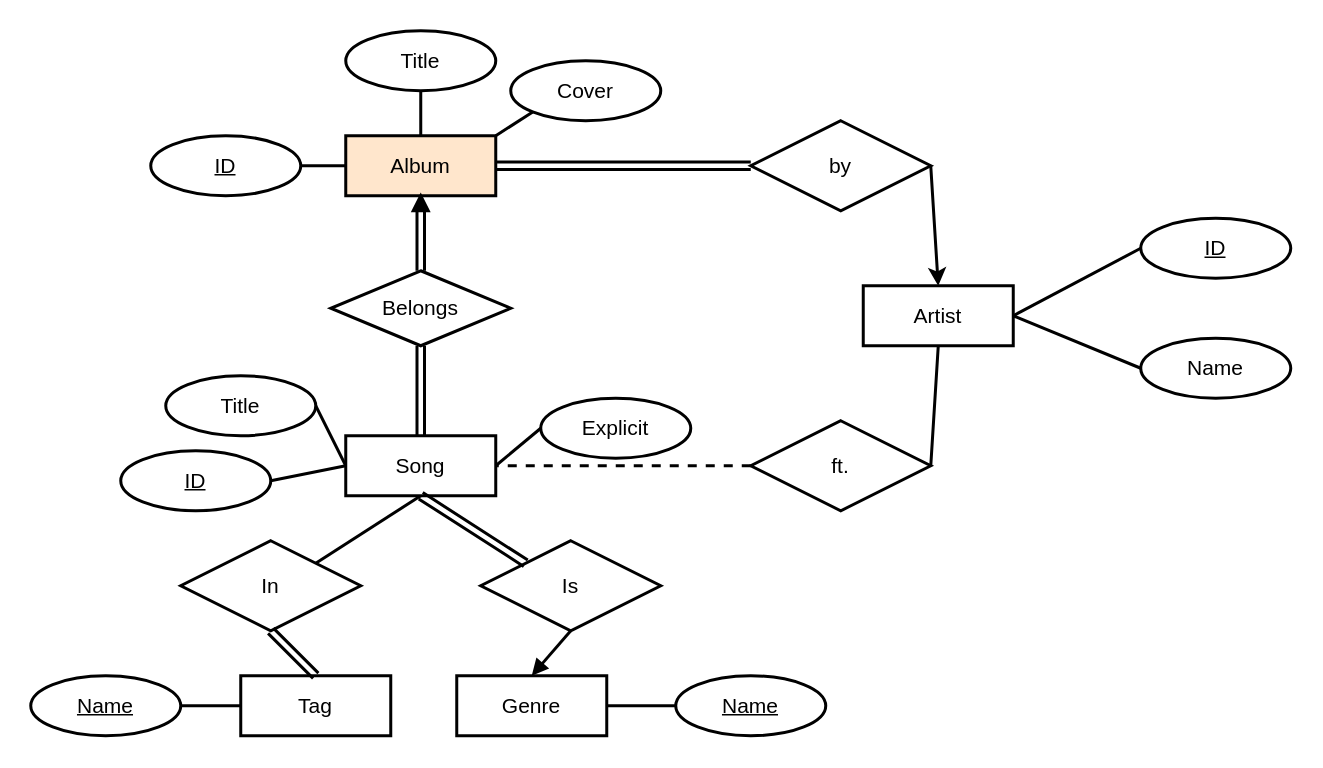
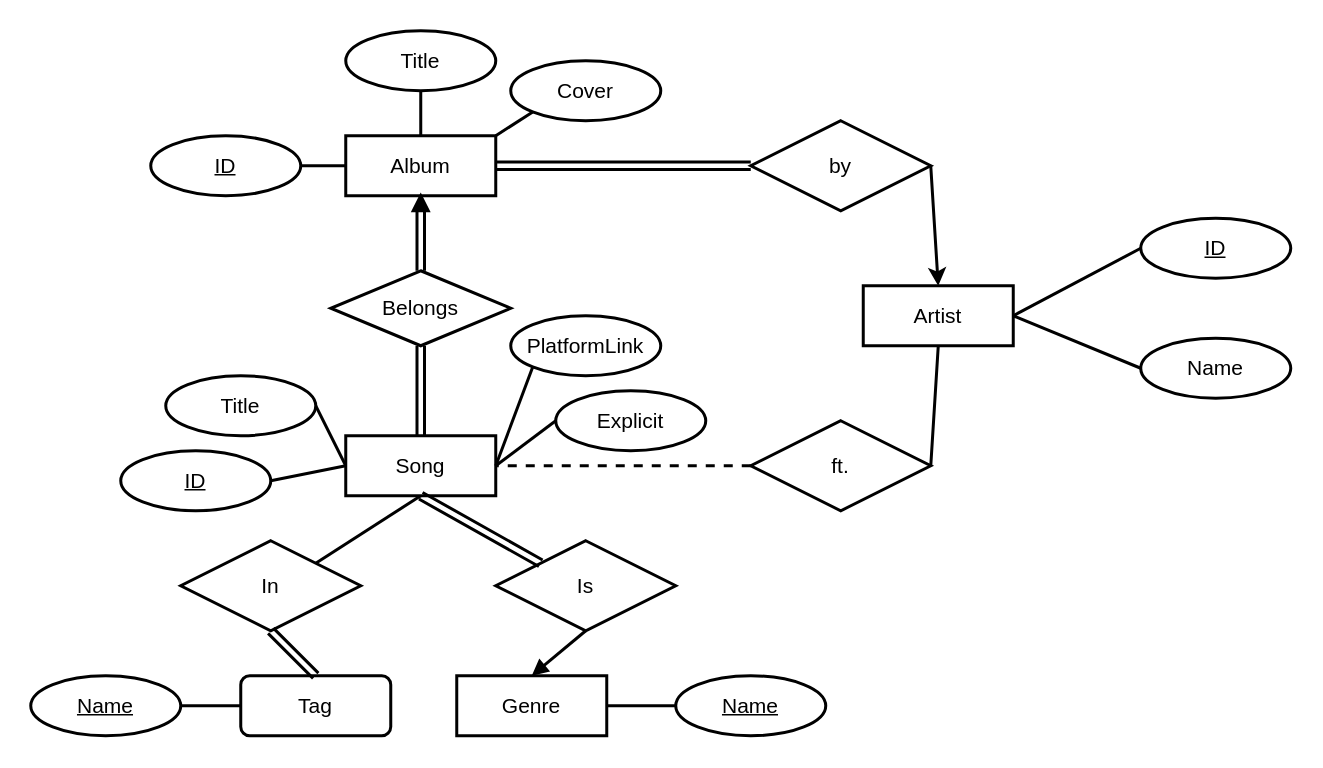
node "Album": fillcolor #ffe6cc -> #ffffff
node "PlatformLink": added
edge "PlatformLink" -- "Song": added
node "Explicit": moved (616, 428) -> (631, 421)
node "Is": moved (571, 586) -> (586, 586)
node "Tag": shape rectangle -> rounded rectangle
